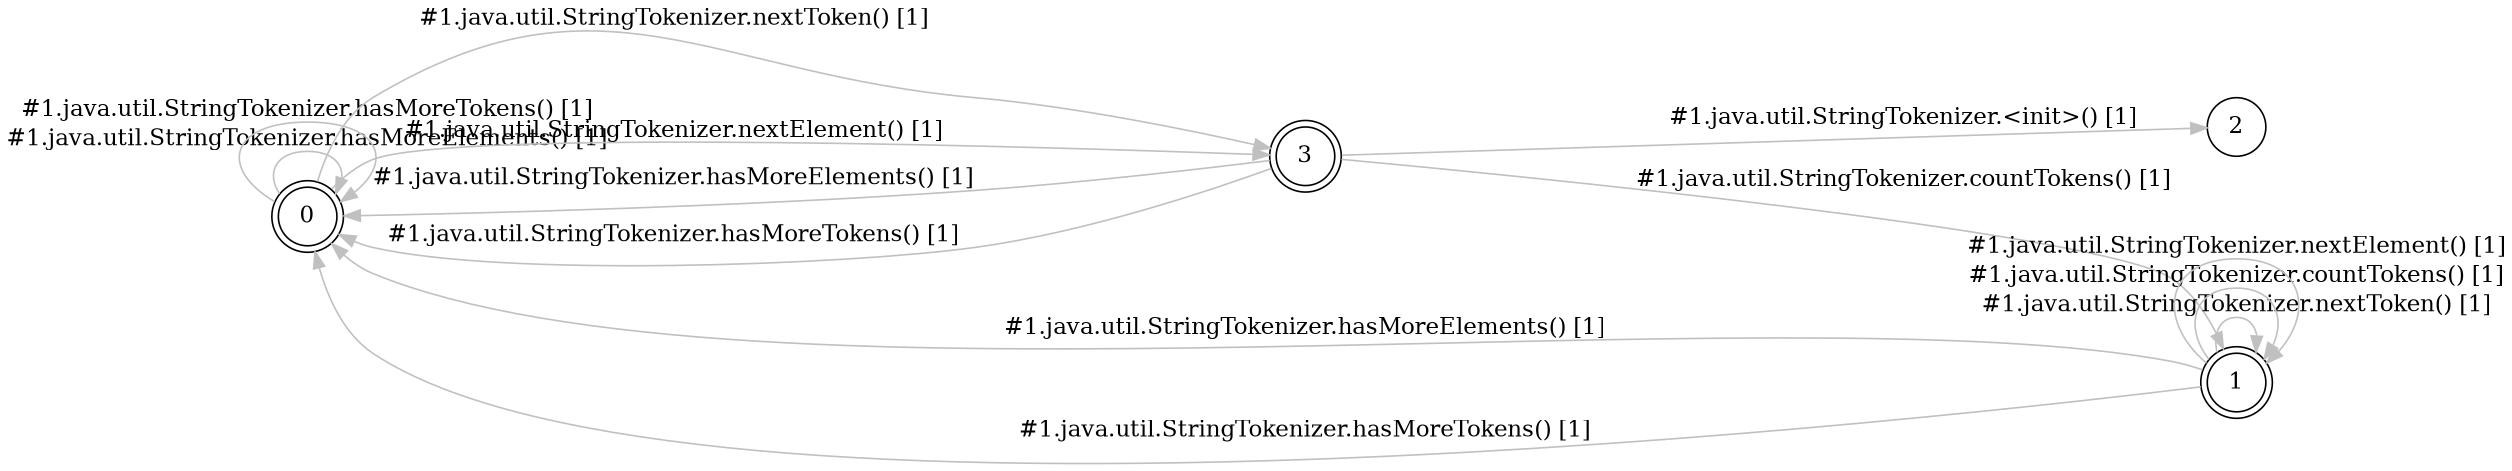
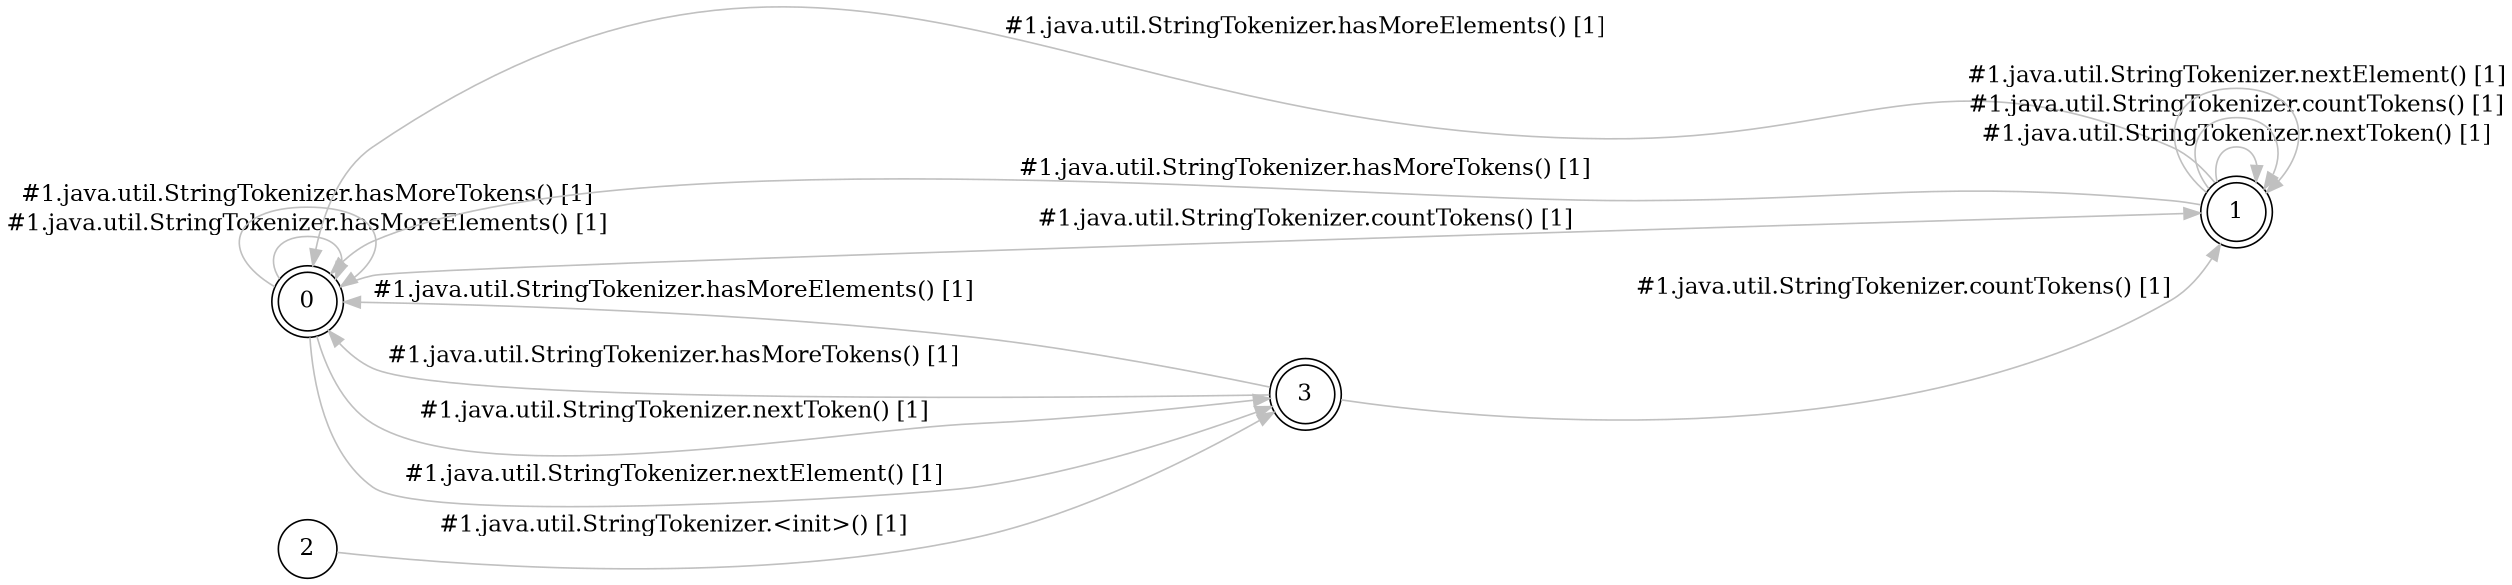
edge "3" -> "2": reversed
edge "0" -> "1": added, label "#1.java.util.StringTokenizer.countTokens() [1]"
